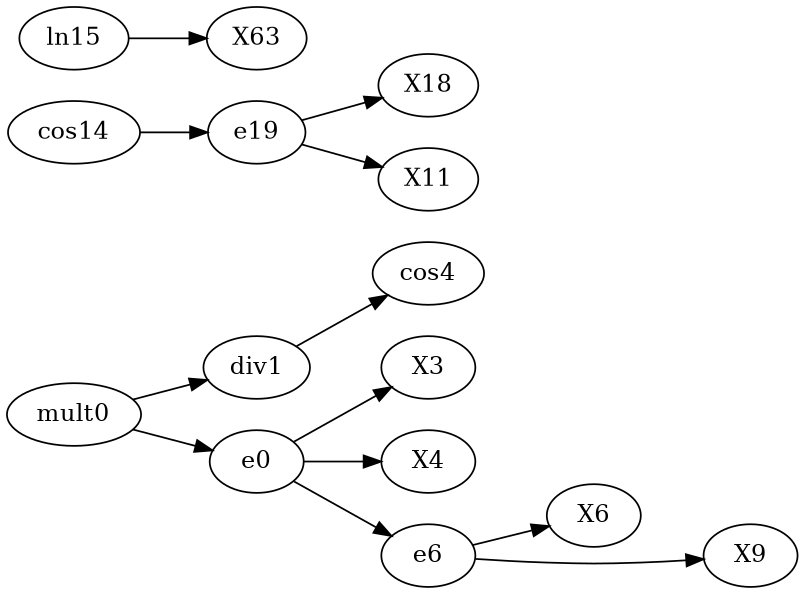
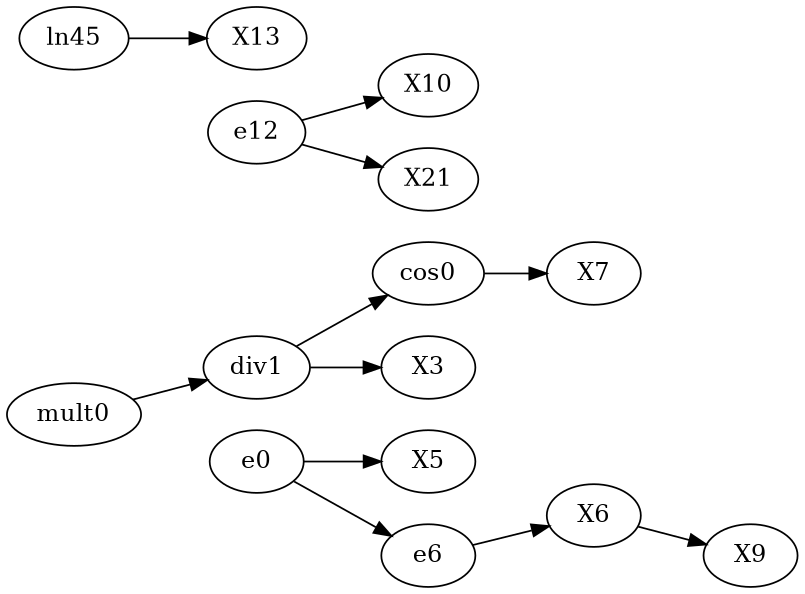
node "ln15": label "ln15" -> "ln45"
node "X63": label "X63" -> "X13"
node "X18": label "X18" -> "X10"
node "cos14": removed
node "e19": label "e19" -> "e12"
node "X11": label "X11" -> "X21"
node "cos4": label "cos4" -> "cos0"
node "X7": added
edge "e0" -> "X3": now "div1" -> "X3"
edge "mult0" -> "e0": removed
node "X4": label "X4" -> "X5"
edge "e6" -> "X9": now "X6" -> "X9"
